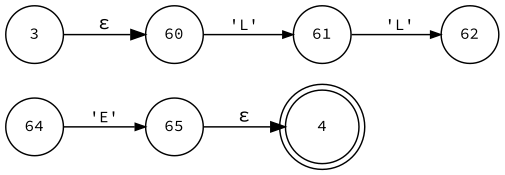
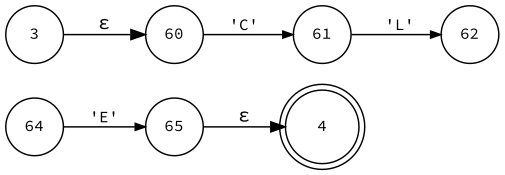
edge "60" -> "61": label "'L'" -> "'C'"
